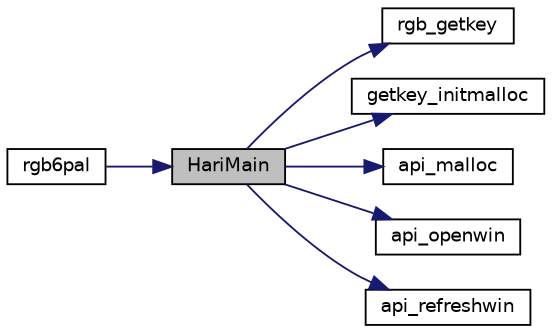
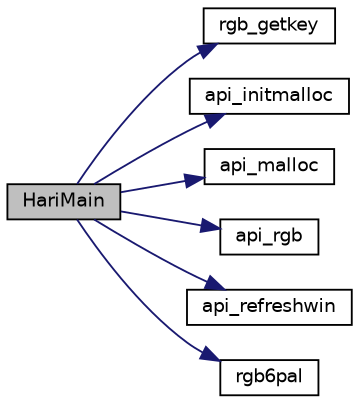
node "getkey_initmalloc": label "getkey_initmalloc" -> "api_initmalloc"
edge "rgb6pal" -> "HariMain": reversed
node "api_openwin": label "api_openwin" -> "api_rgb"
